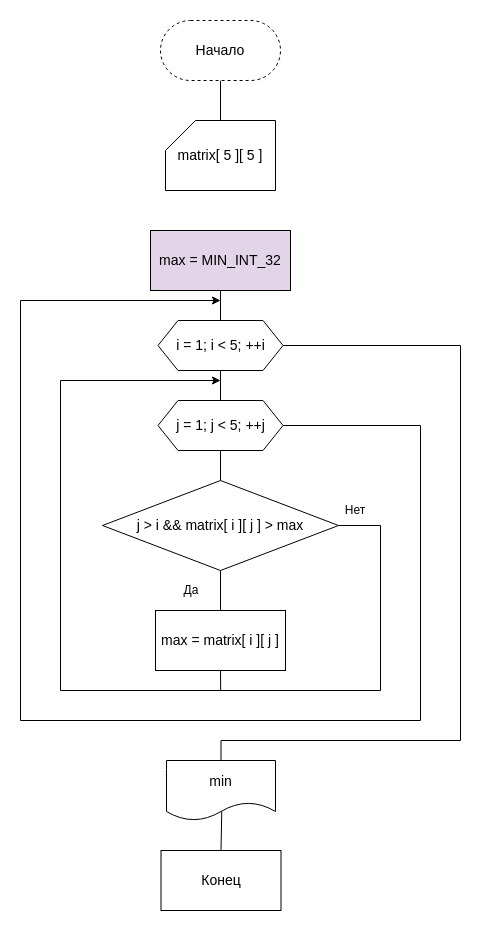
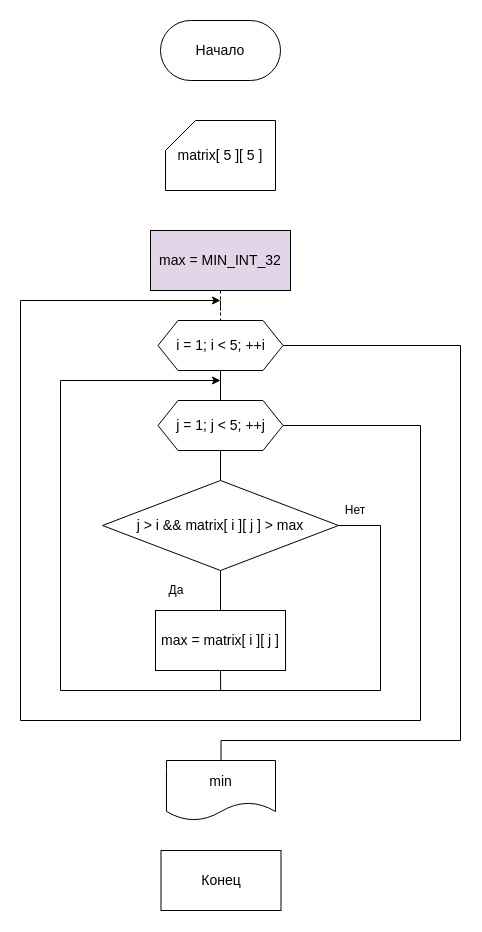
node "Начало": style dashed -> solid
edge "Начало" -- "matrix[ 5 ][ 5 ]": removed
edge "max = MIN_INT_32" -- "i = 1; i < 5; ++i": style solid -> dashed
node "Да": moved (192, 591) -> (177, 591)
edge "min" -- "Конец": removed
